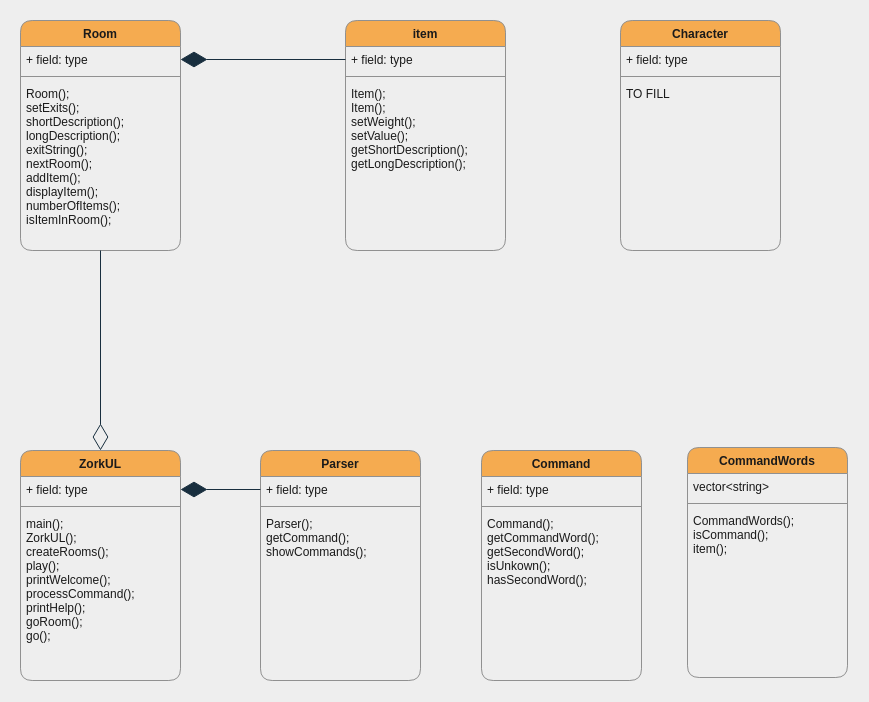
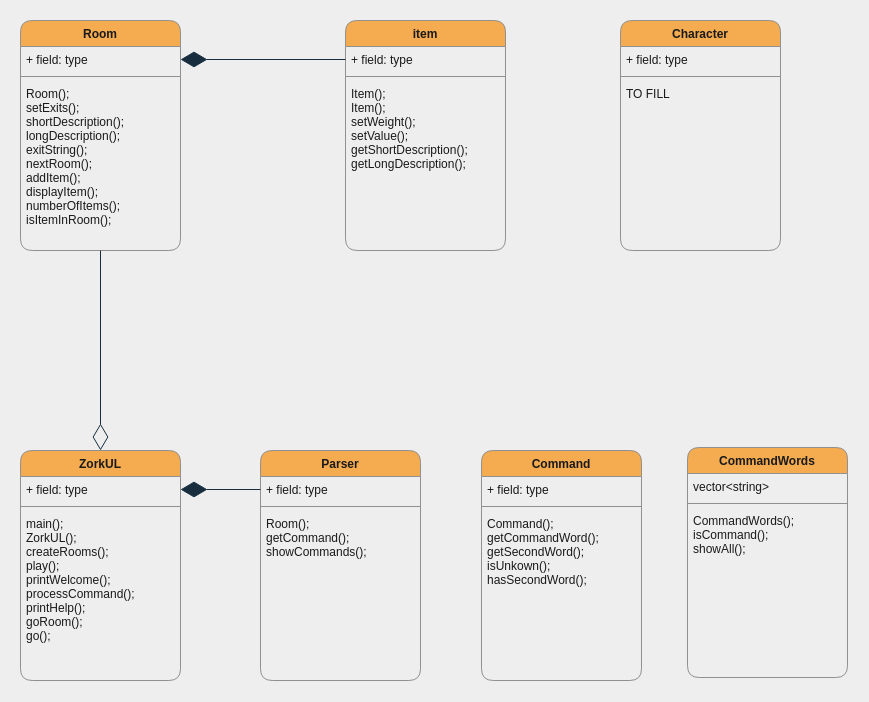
node "CommandWords(); isCommand(); item();": label "CommandWords(); isCommand(); item();" -> "CommandWords(); isCommand(); showAll();"
node "Parser(); getCommand(); showCommands();": label "Parser(); getCommand(); showCommands();" -> "Room(); getCommand(); showCommands();"
